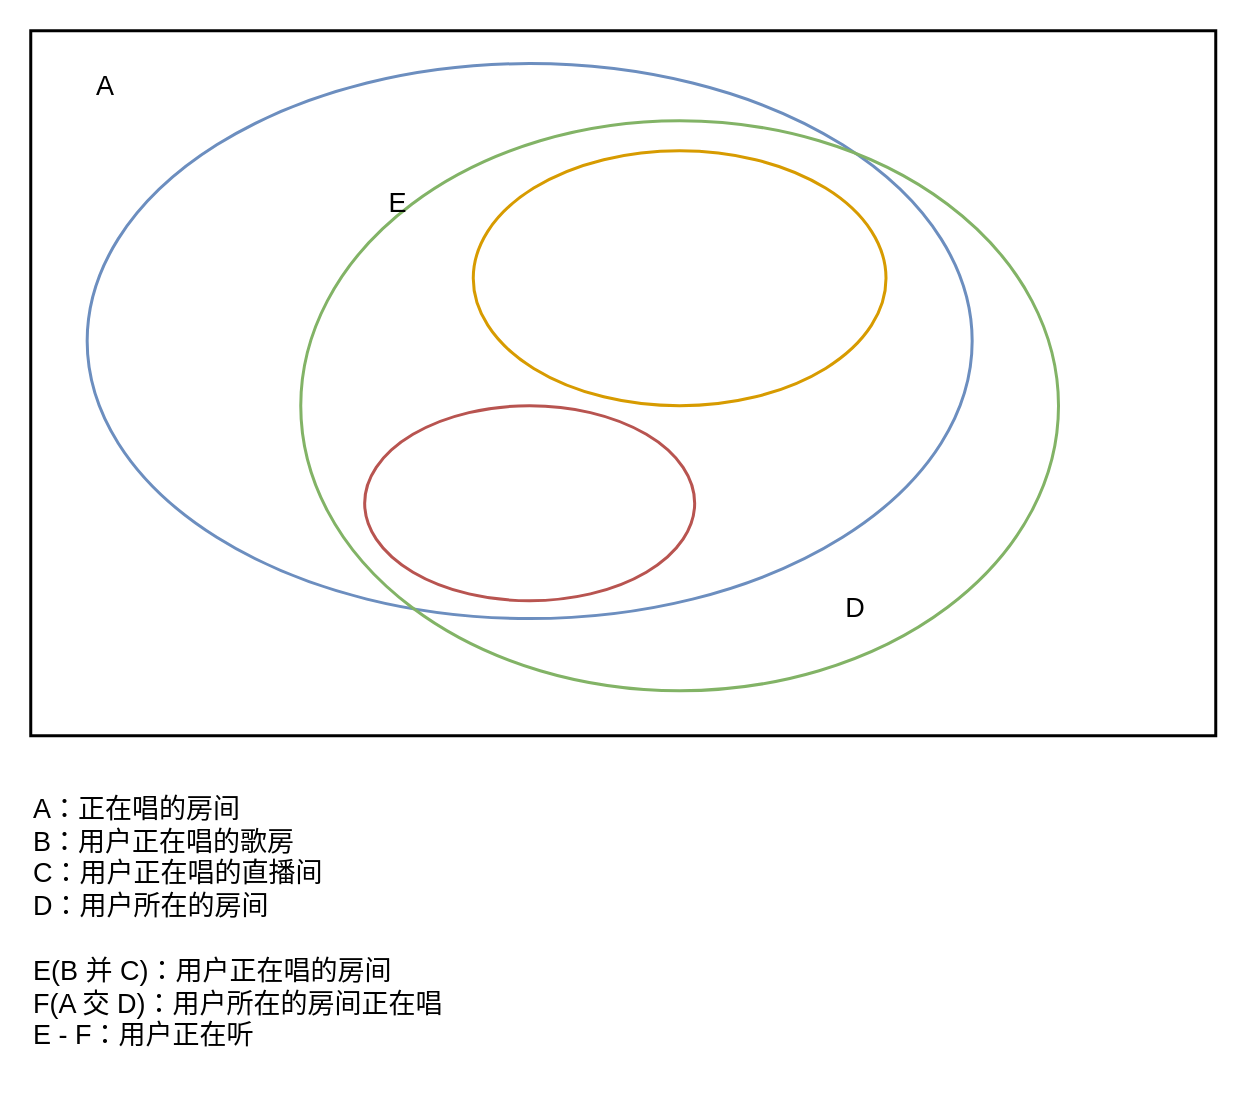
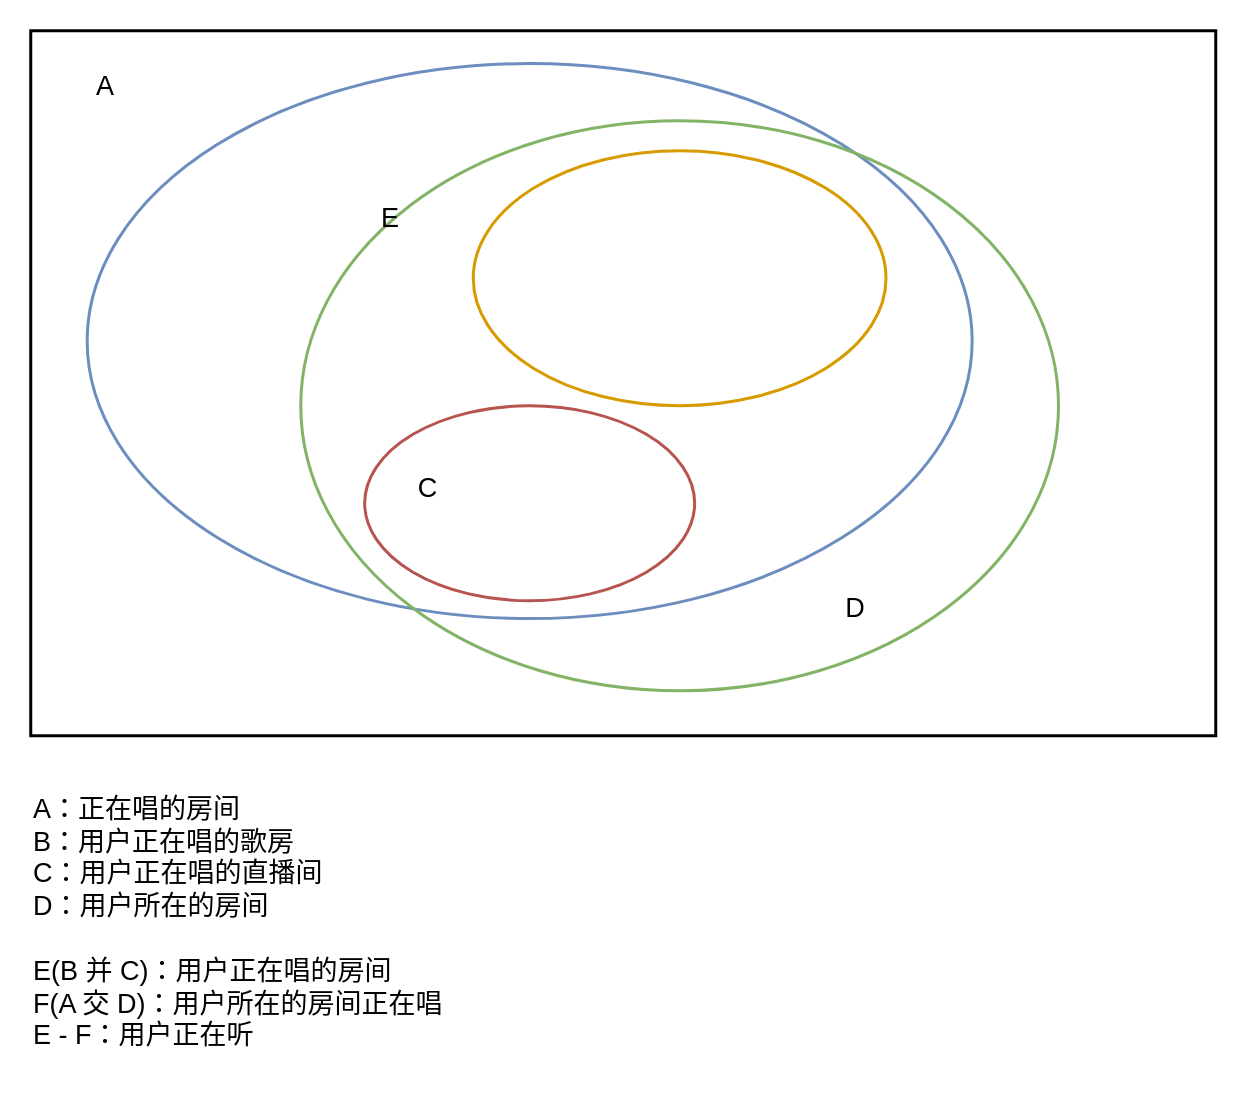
node "E": moved (398, 203) -> (391, 218)
node "C": added
